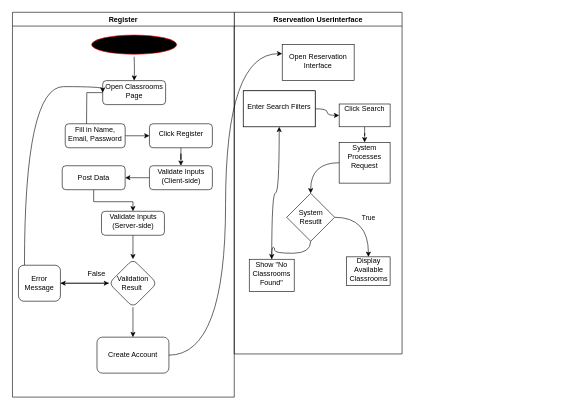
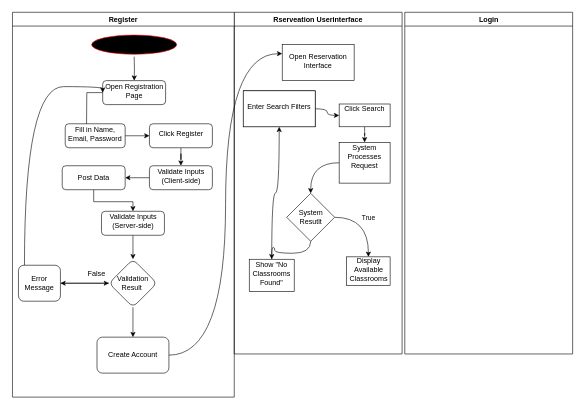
node "Open Classrooms Page": label "Open Classrooms Page" -> "Open Registration Page"
node "Login": added
